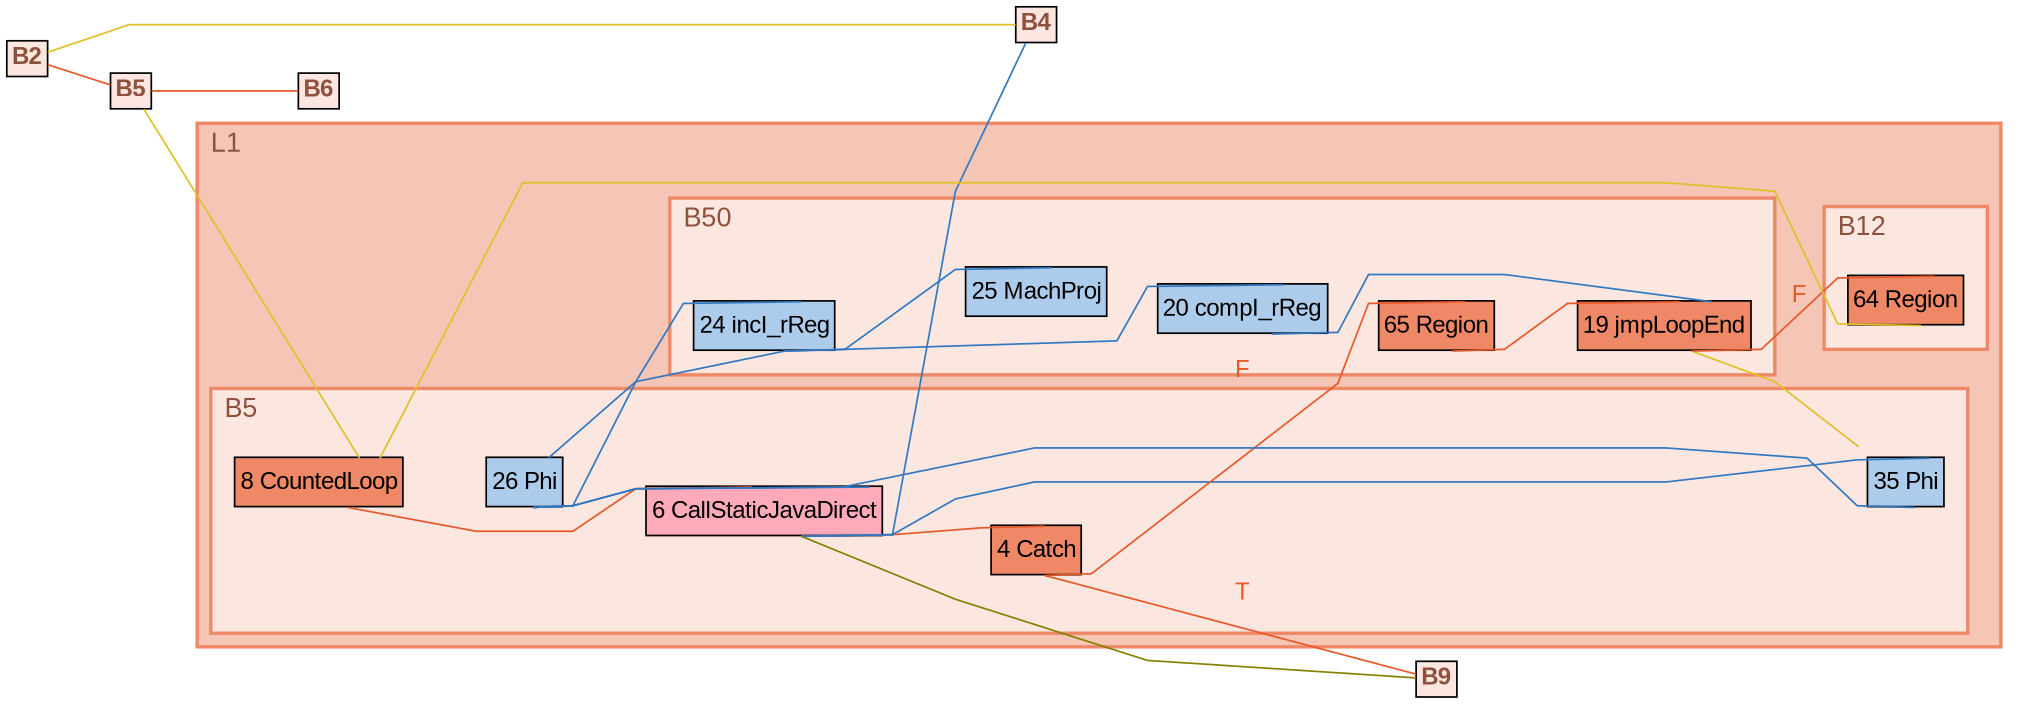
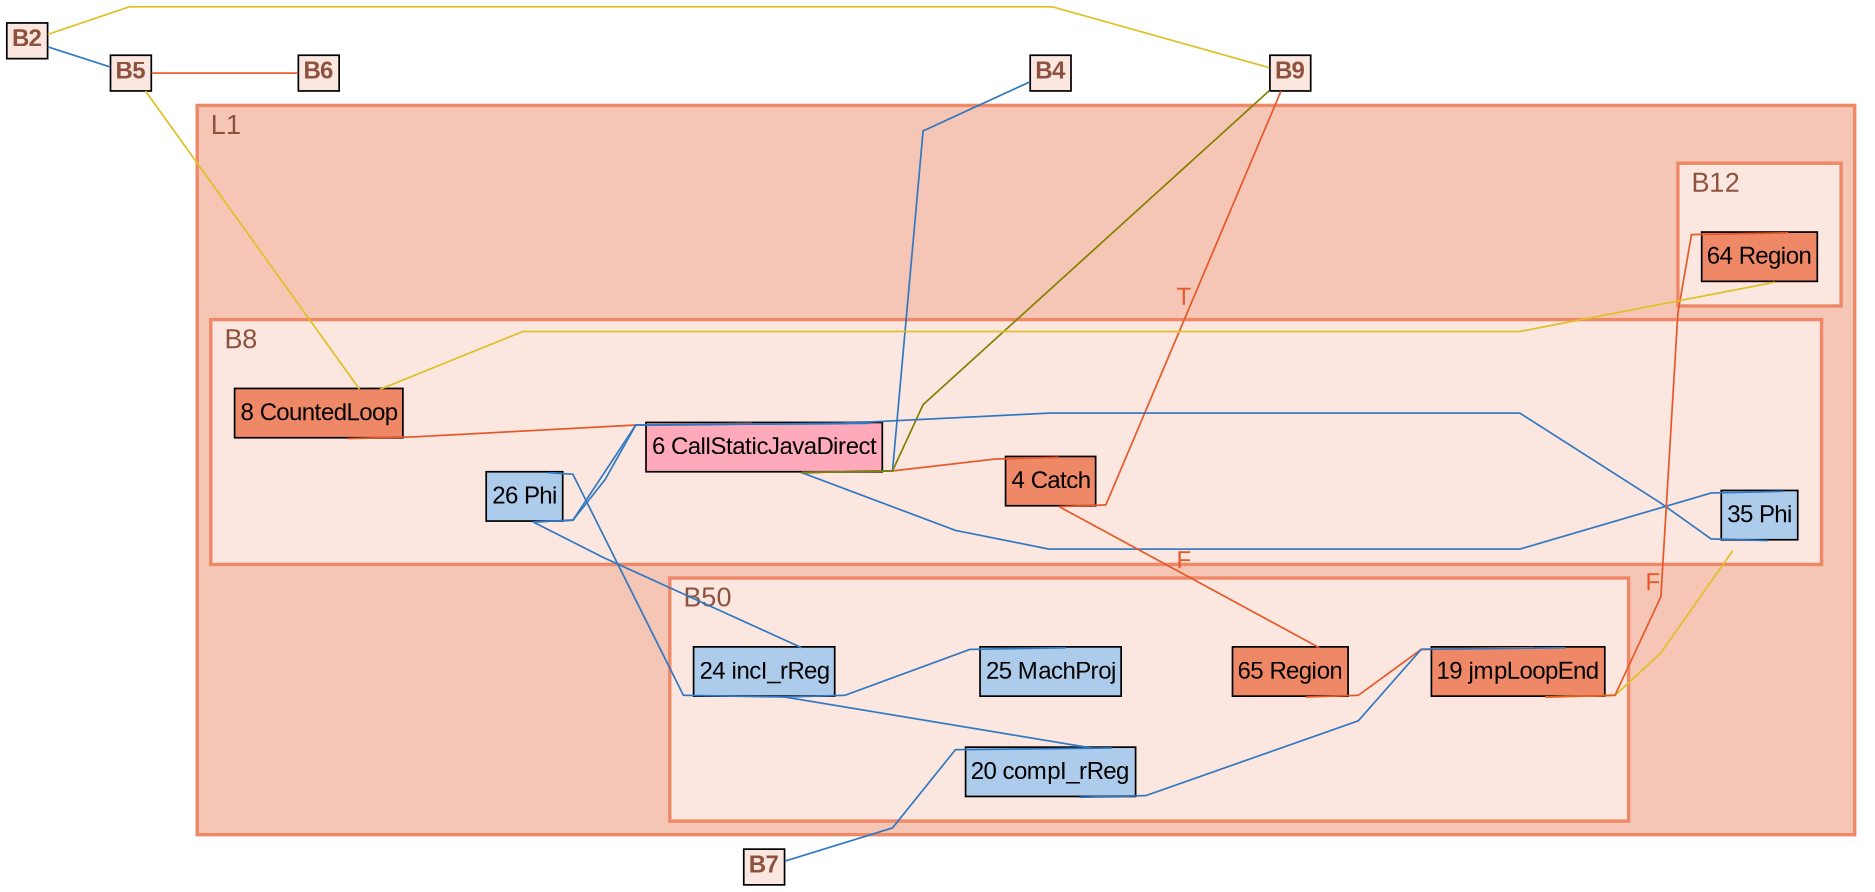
edge "B4" -- "B2": now "B9" -- "B2"
edge "B2" -- "B5": color #e75828 -> #3178c2
cluster "B5": label "B5" -> "B8"
node "B7": added
